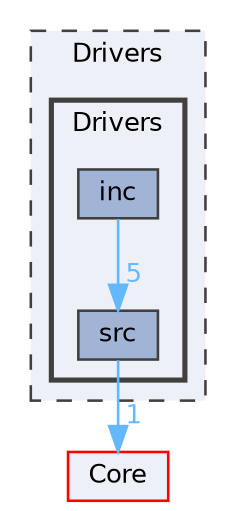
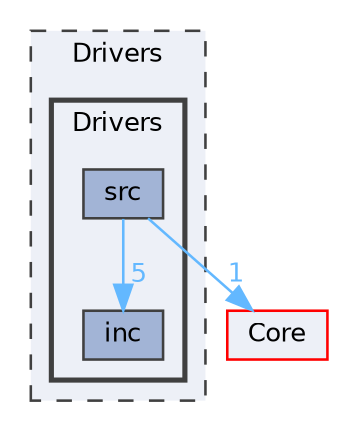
edge "inc" -> "src": reversed
